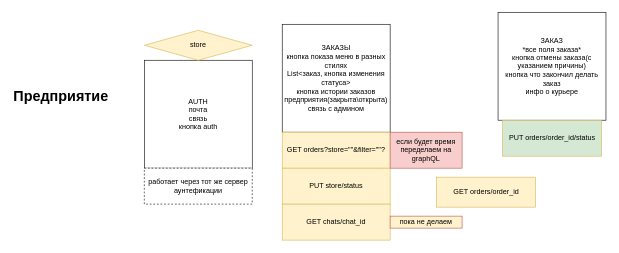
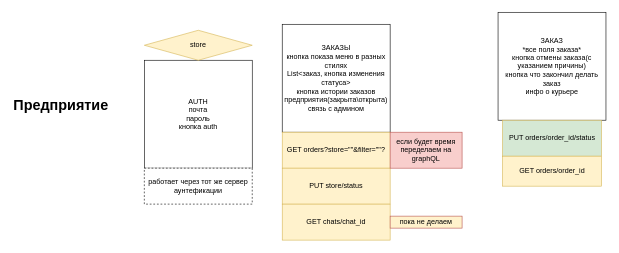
node "AUTH почта связь кнопка auth": label "AUTH почта связь кнопка auth" -> "AUTH почта пароль кнопка auth"
node "Предприятие": moved (66, 120) -> (66, 129)
node "GET orders/order_id": moved (486, 192) -> (552, 171)
